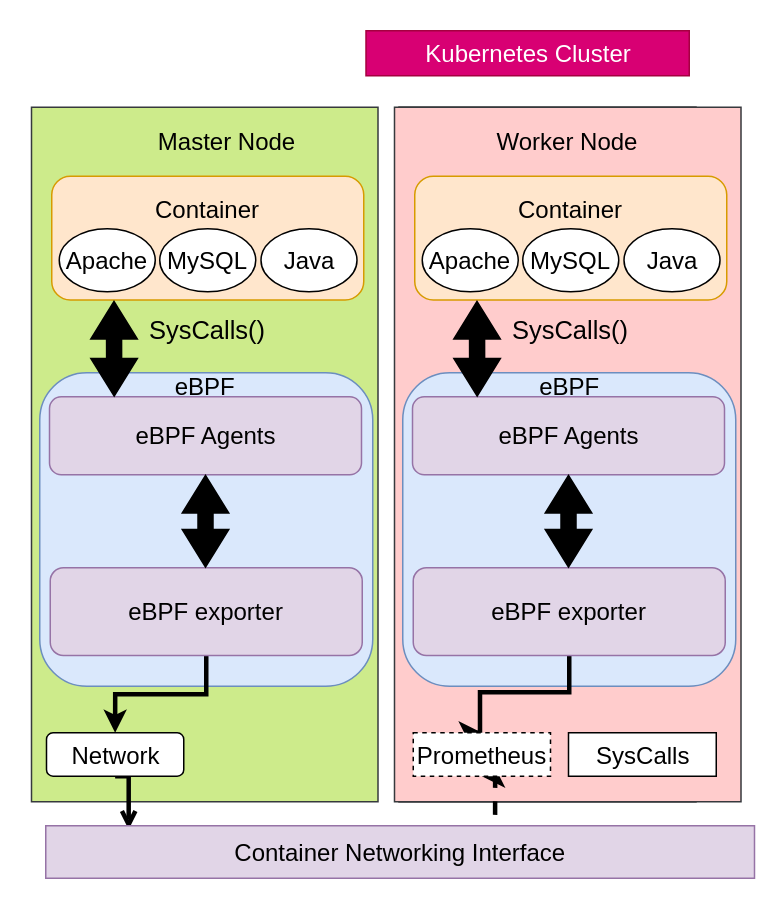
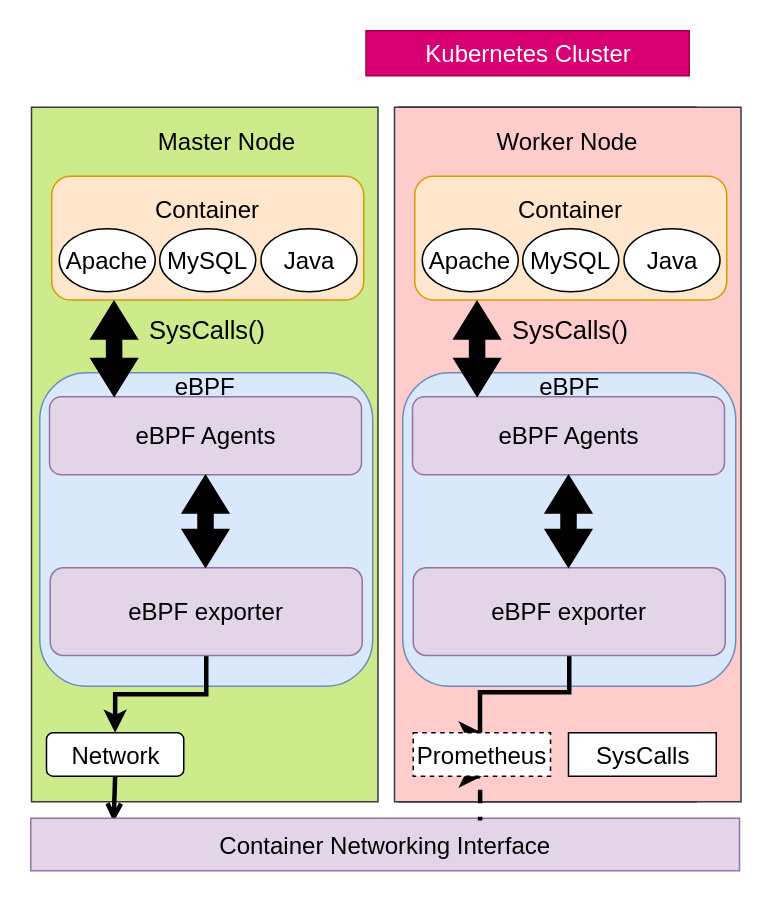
node "Container Networking Interface": moved (400, 852) -> (385, 845)
